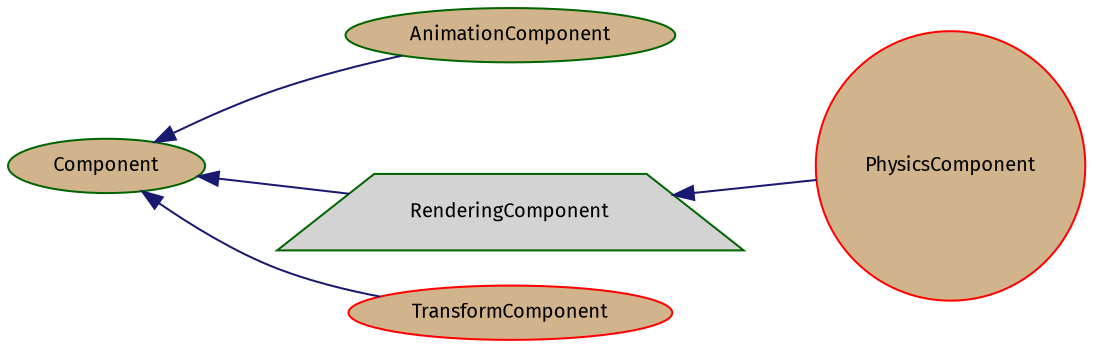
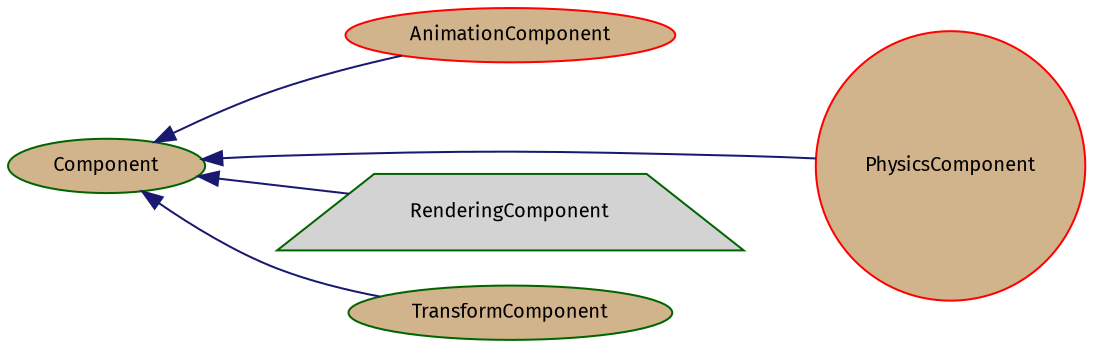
node "AnimationComponent": color darkgreen -> red
edge "PhysicsComponent" -> "RenderingComponent": now "PhysicsComponent" -> "Component"
node "TransformComponent": color red -> darkgreen
